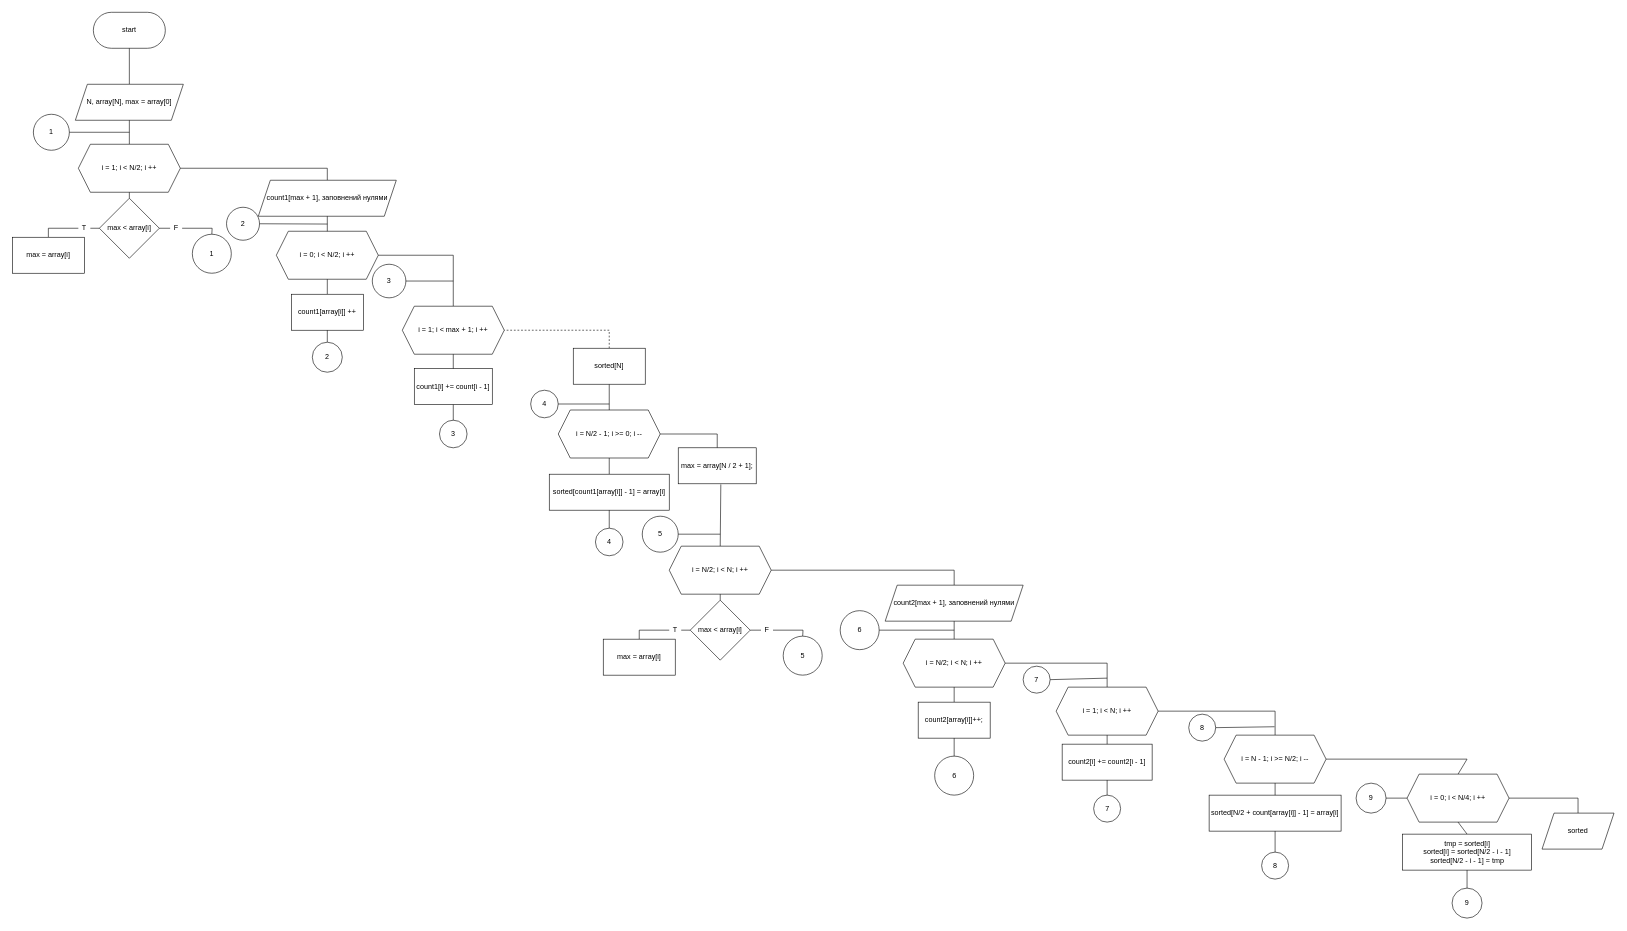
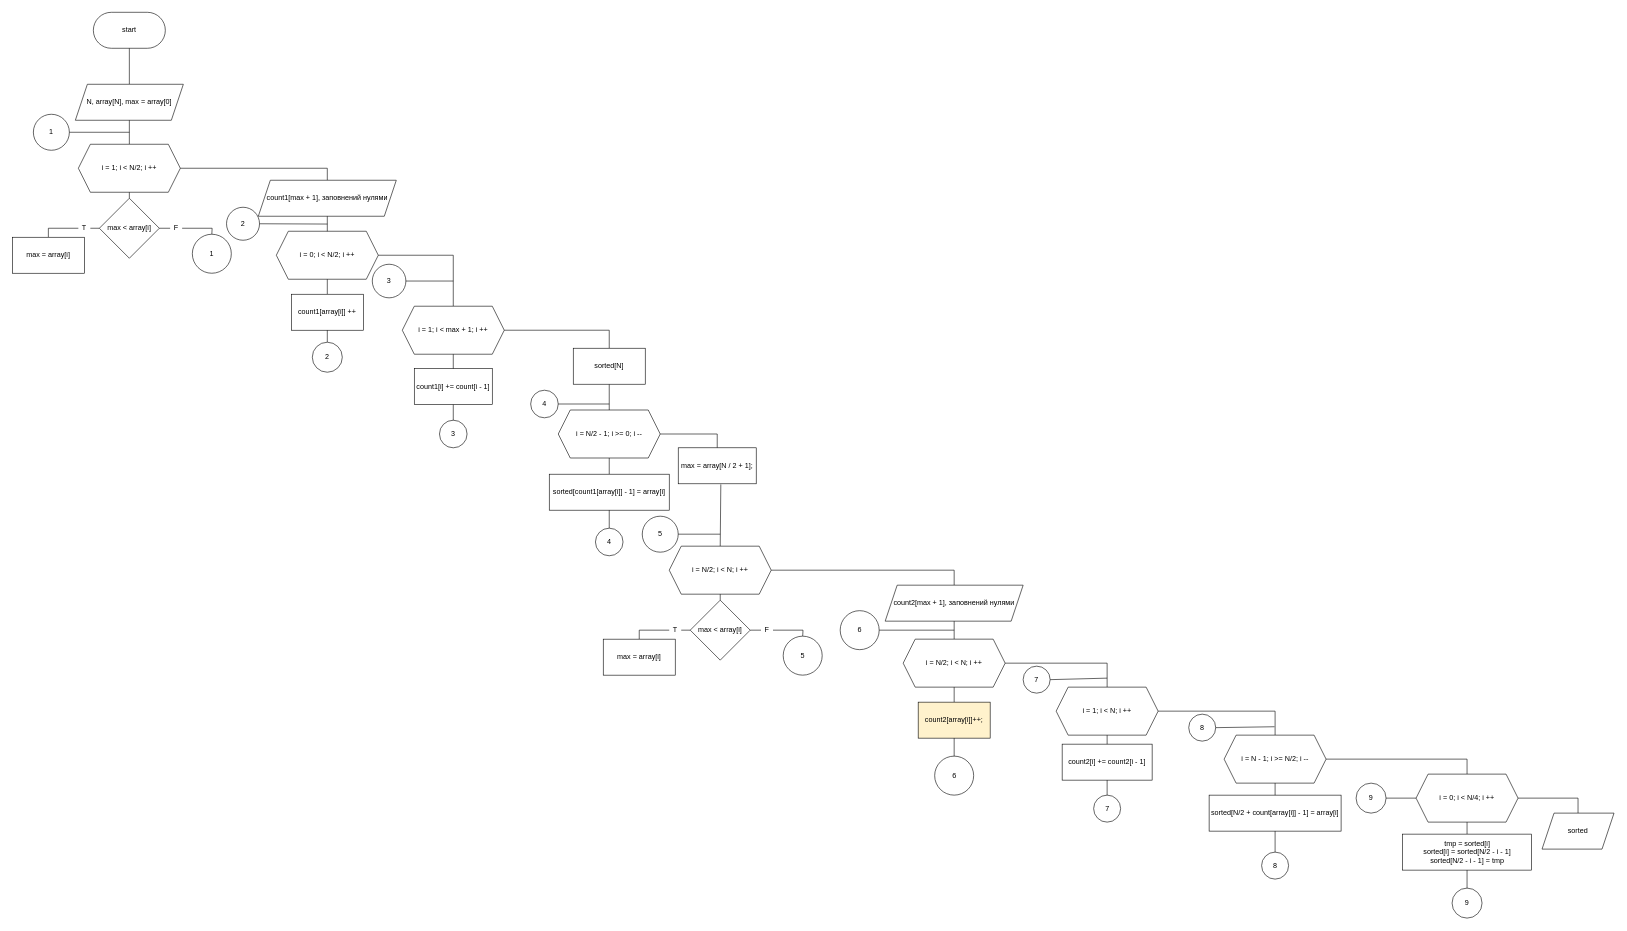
edge "i = 1; i < max + 1; i ++" -- "sorted[N]": style dashed -> solid
node "count2[array[i]]++;": fillcolor #ffffff -> #fff2cc
node "i = 0; i < N/4; i ++": moved (1458, 798) -> (1467, 798)
